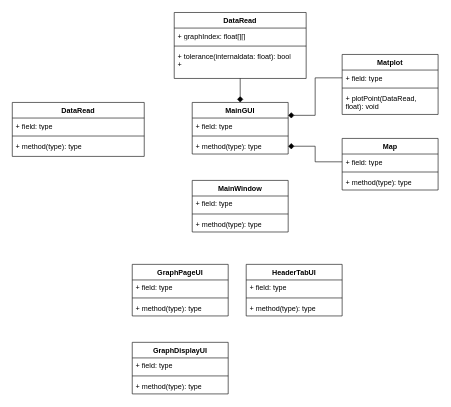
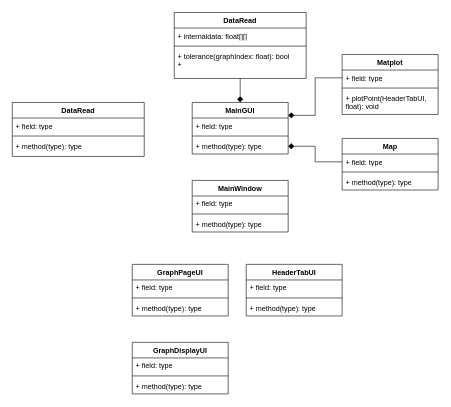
node "+ graphIndex: float[][]": label "+ graphIndex: float[][]" -> "+ internaldata: float[][]"
node "+ tolerance(internaldata: float): bool +": label "+ tolerance(internaldata: float): bool +" -> "+ tolerance(graphIndex: float): bool +"
node "+ plotPoint(DataRead, float): void": label "+ plotPoint(DataRead, float): void" -> "+ plotPoint(HeaderTabUI, float): void"
